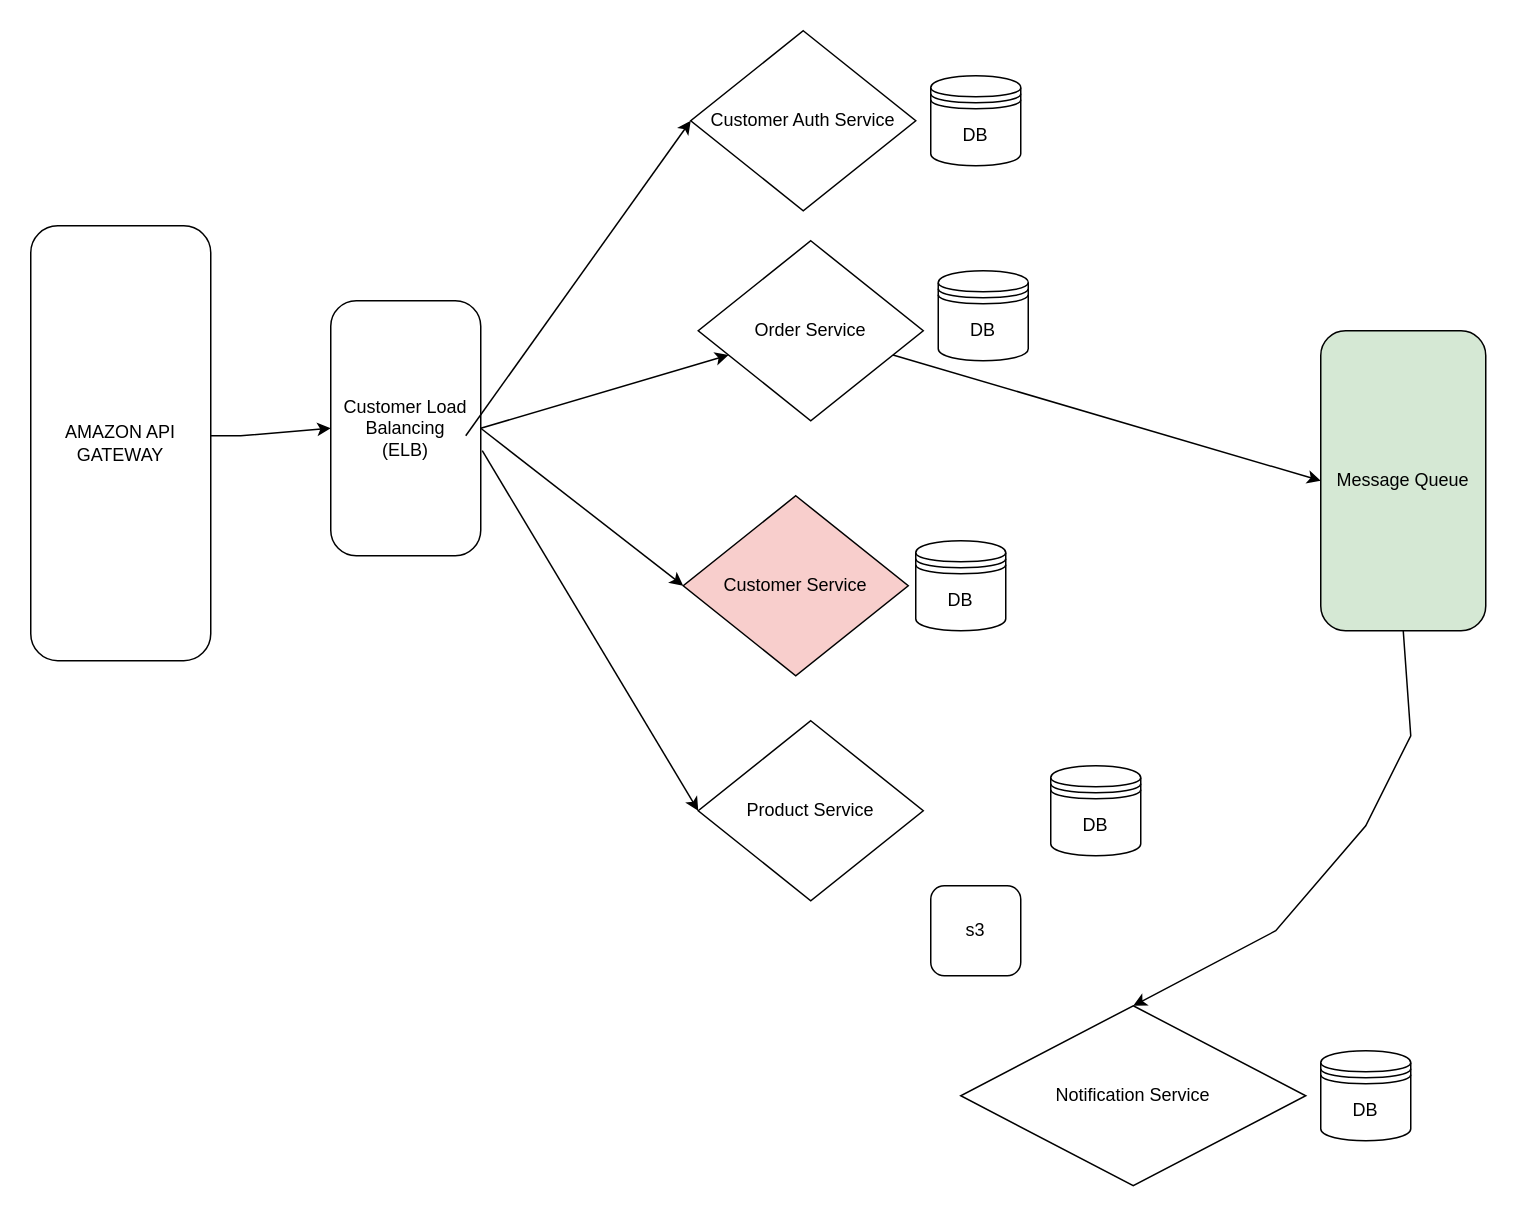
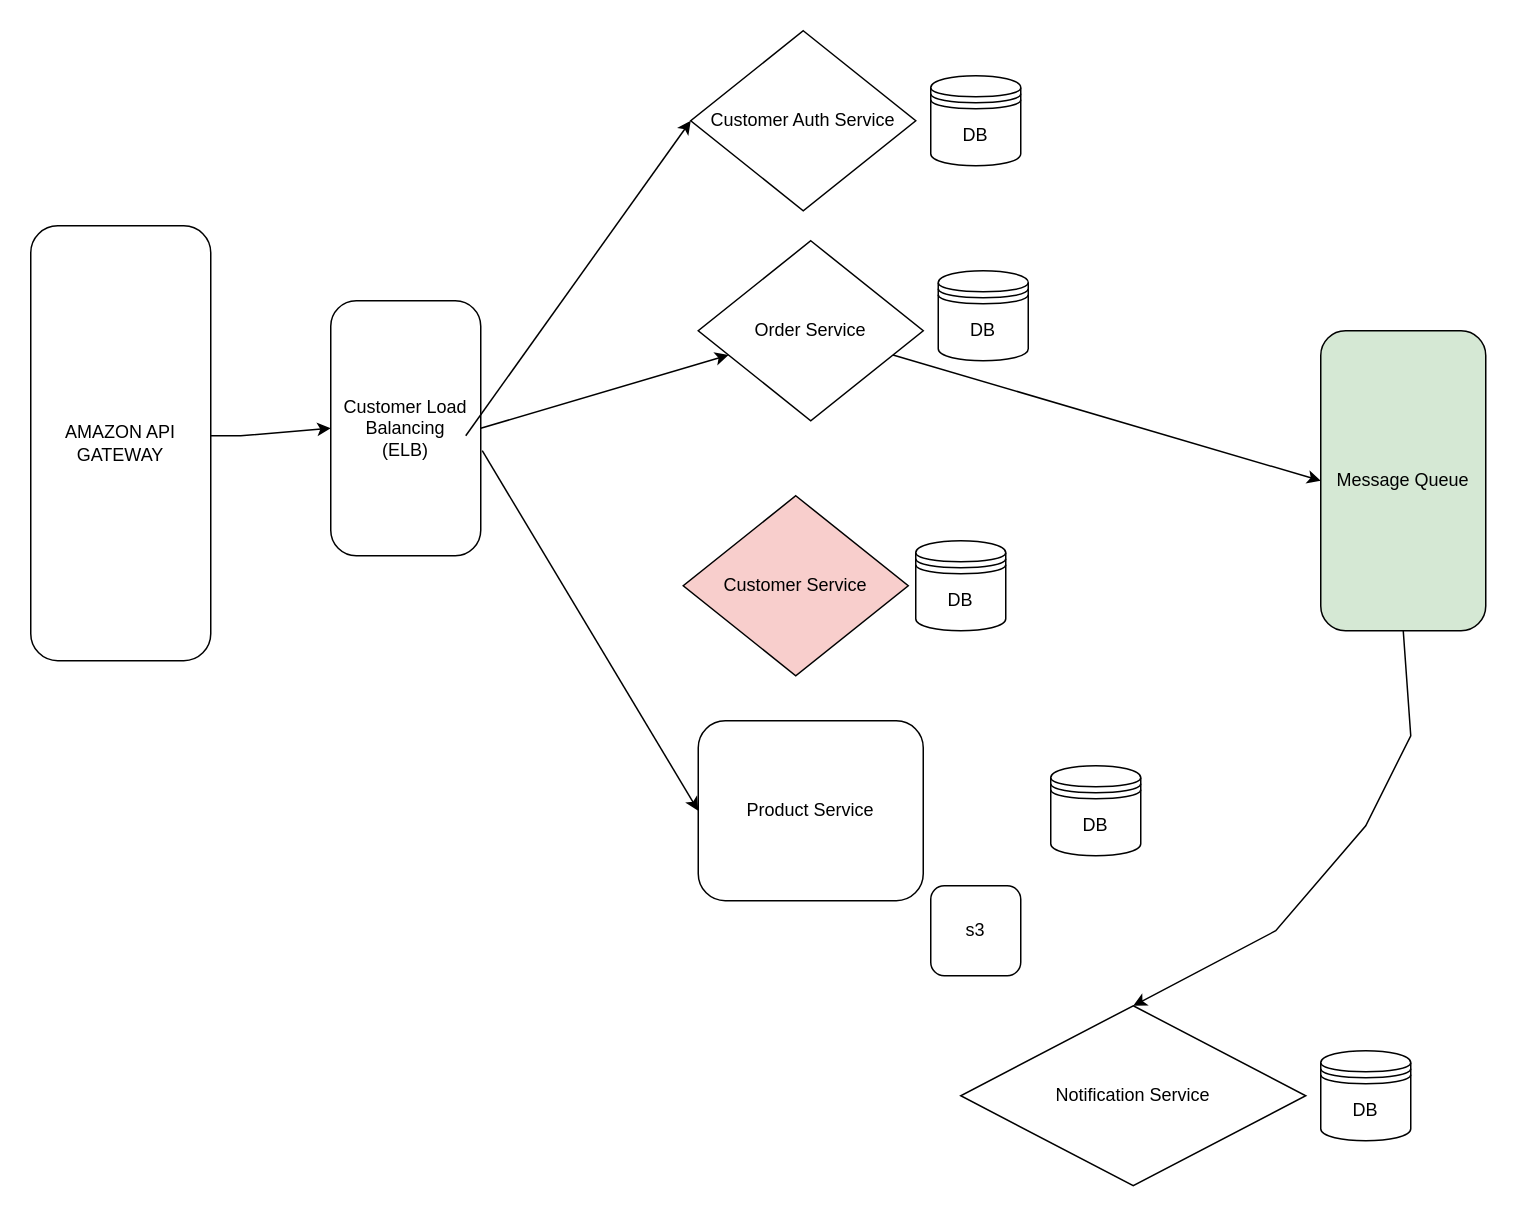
edge "Customer Load Balancing (ELB)" -> "Customer Service": removed
node "Product Service": shape diamond -> rounded rectangle
